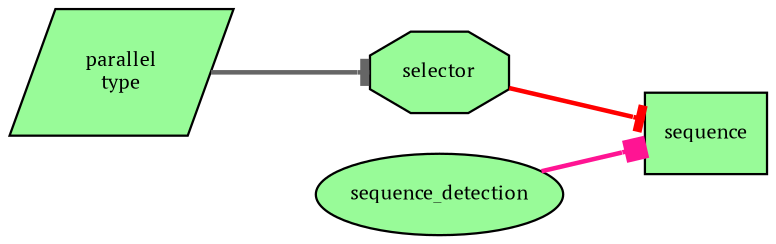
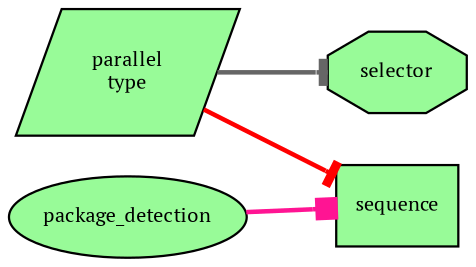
edge "selector" -> "sequence": now "parallel type" -> "sequence"
node "sequence_detection": label "sequence_detection" -> "package_detection"
